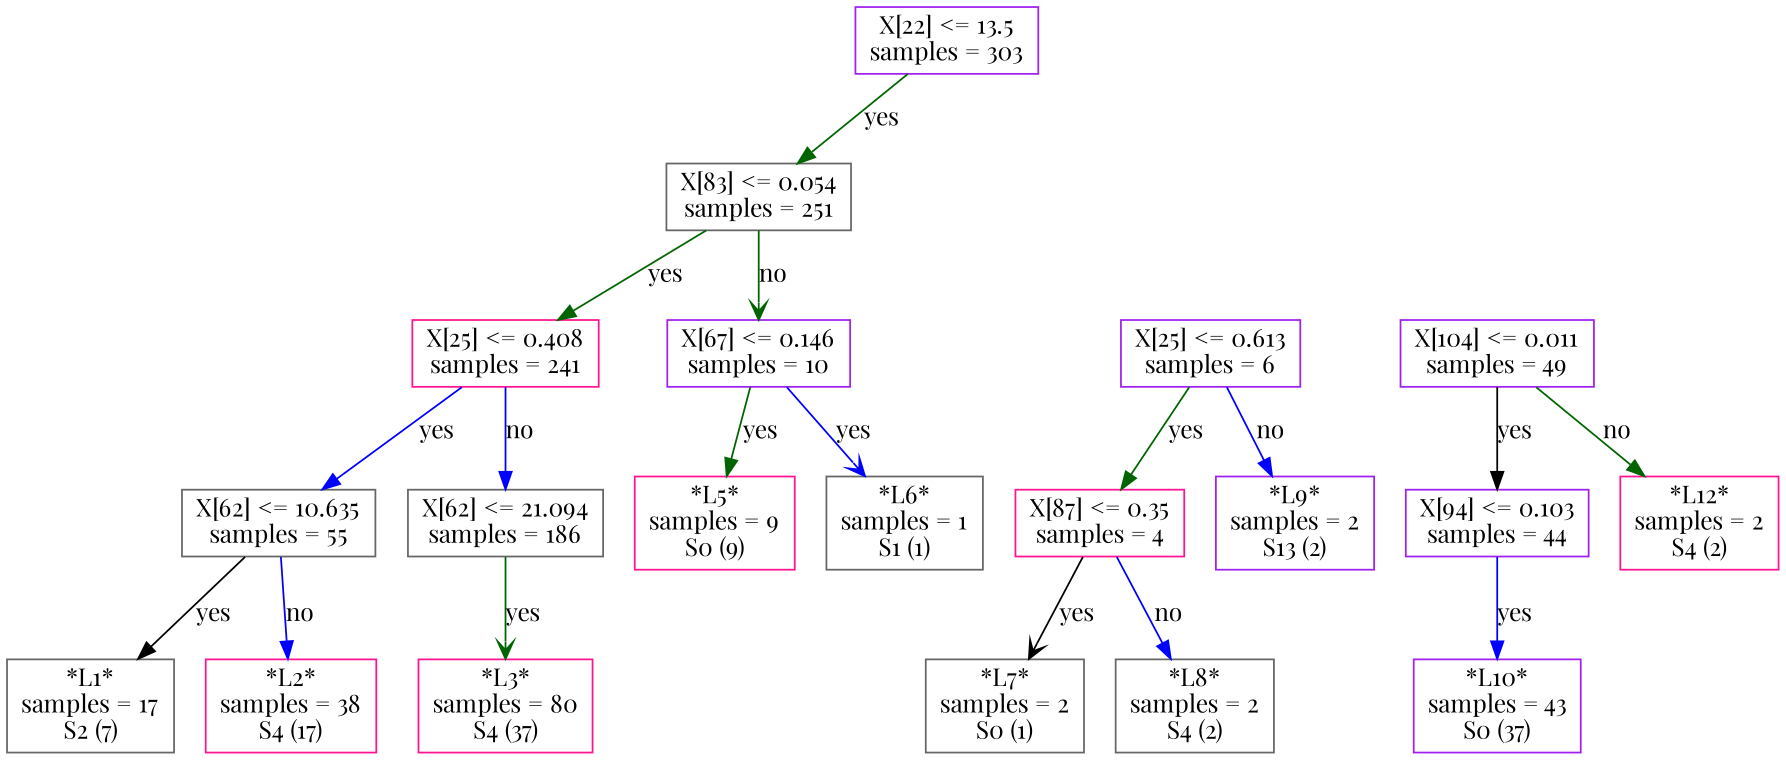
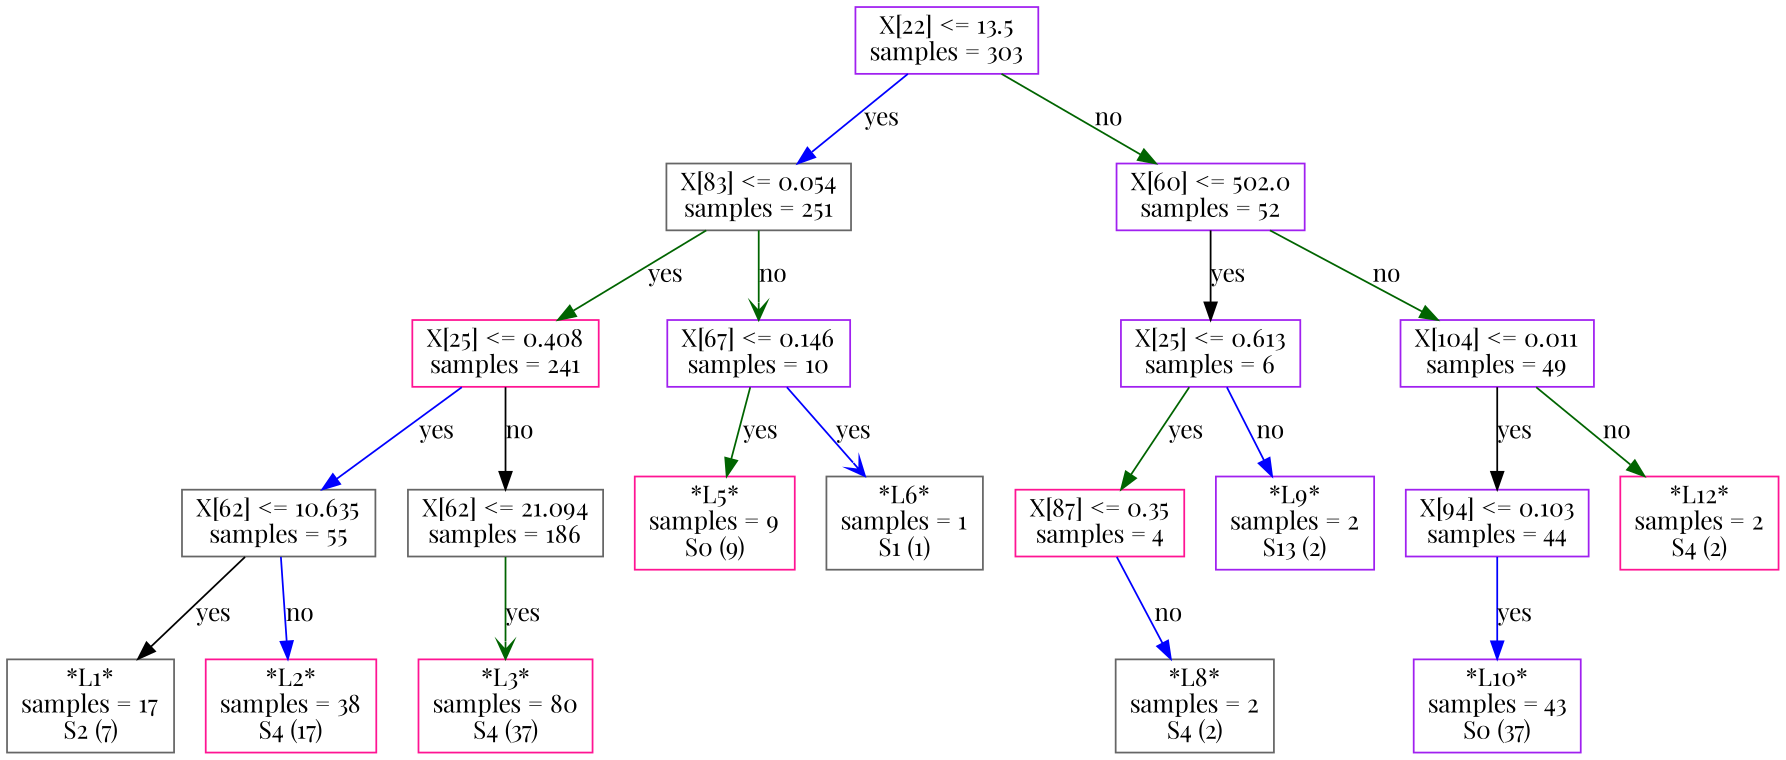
edge "X[22] <= 13.5 samples = 303" -> "X[83] <= 0.054 samples = 251": color darkgreen -> blue
node "X[60] <= 502.0 samples = 52": added
edge "X[25] <= 0.408 samples = 241" -> "X[62] <= 21.094 samples = 186": color blue -> black
node "*L7* samples = 2 S0 (1)": removed
